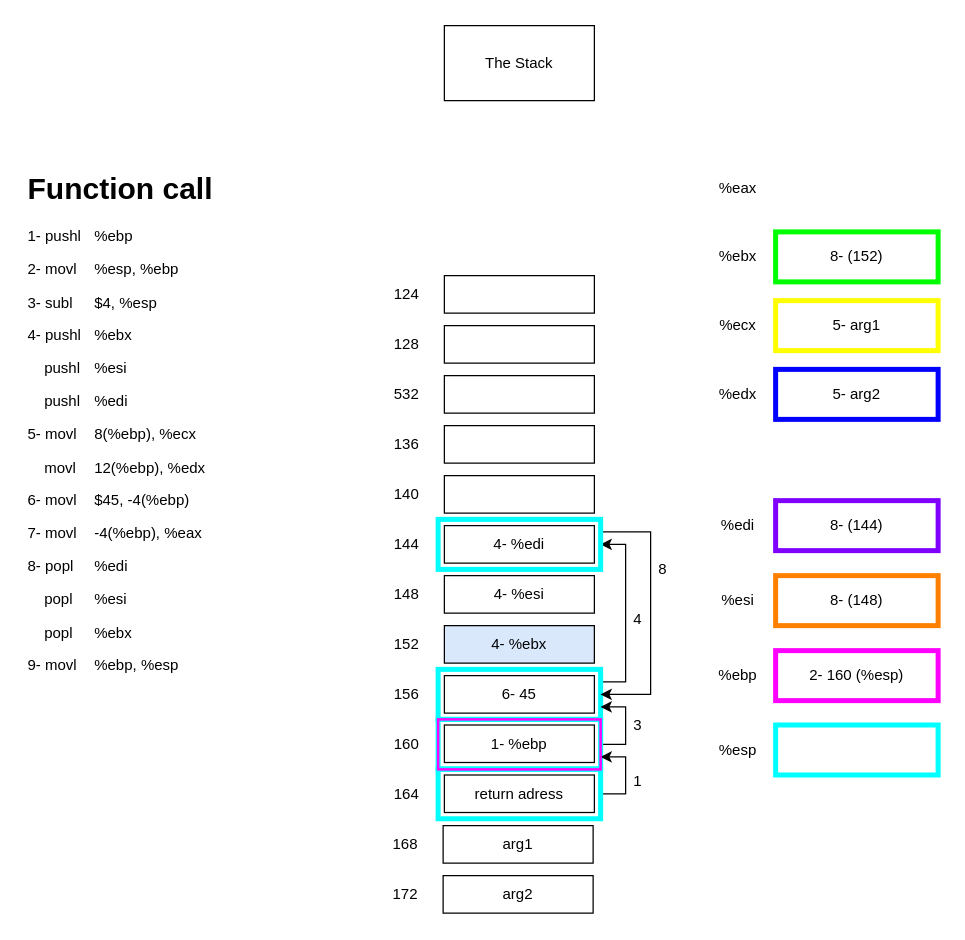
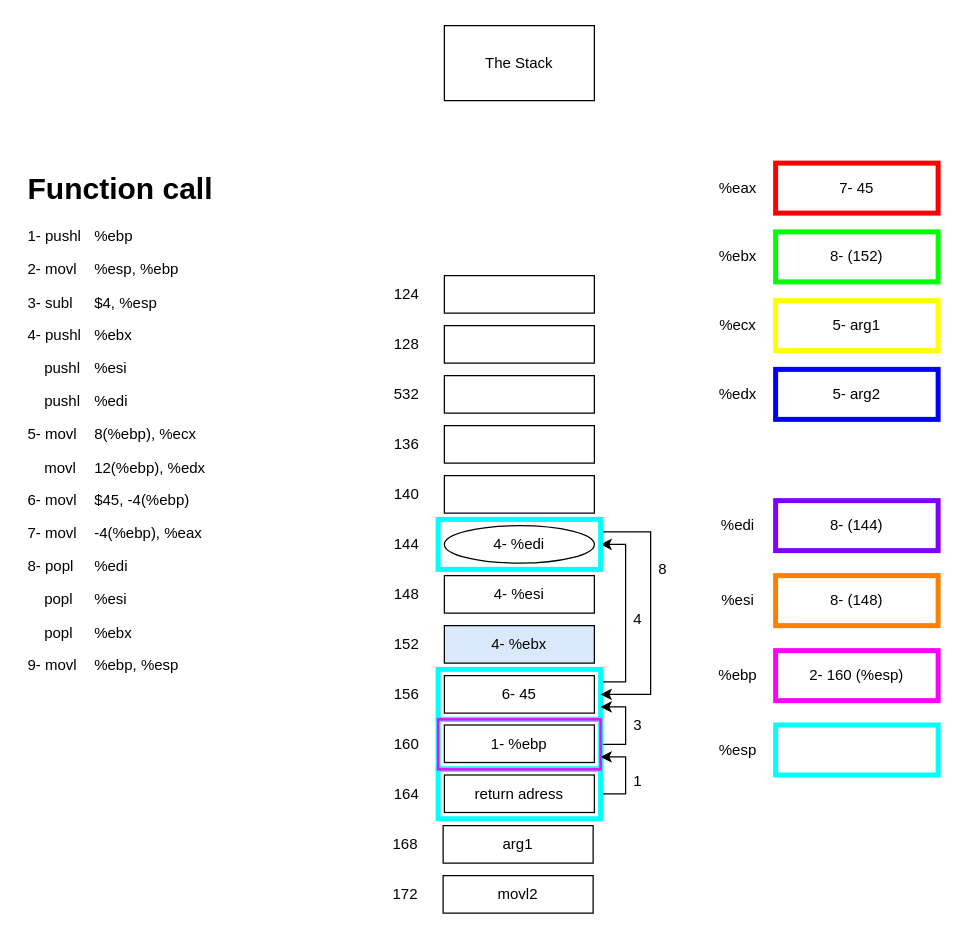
node "7- 45": added
node "4- %edi": shape rectangle -> ellipse
node "arg2": label "arg2" -> "movl2"
